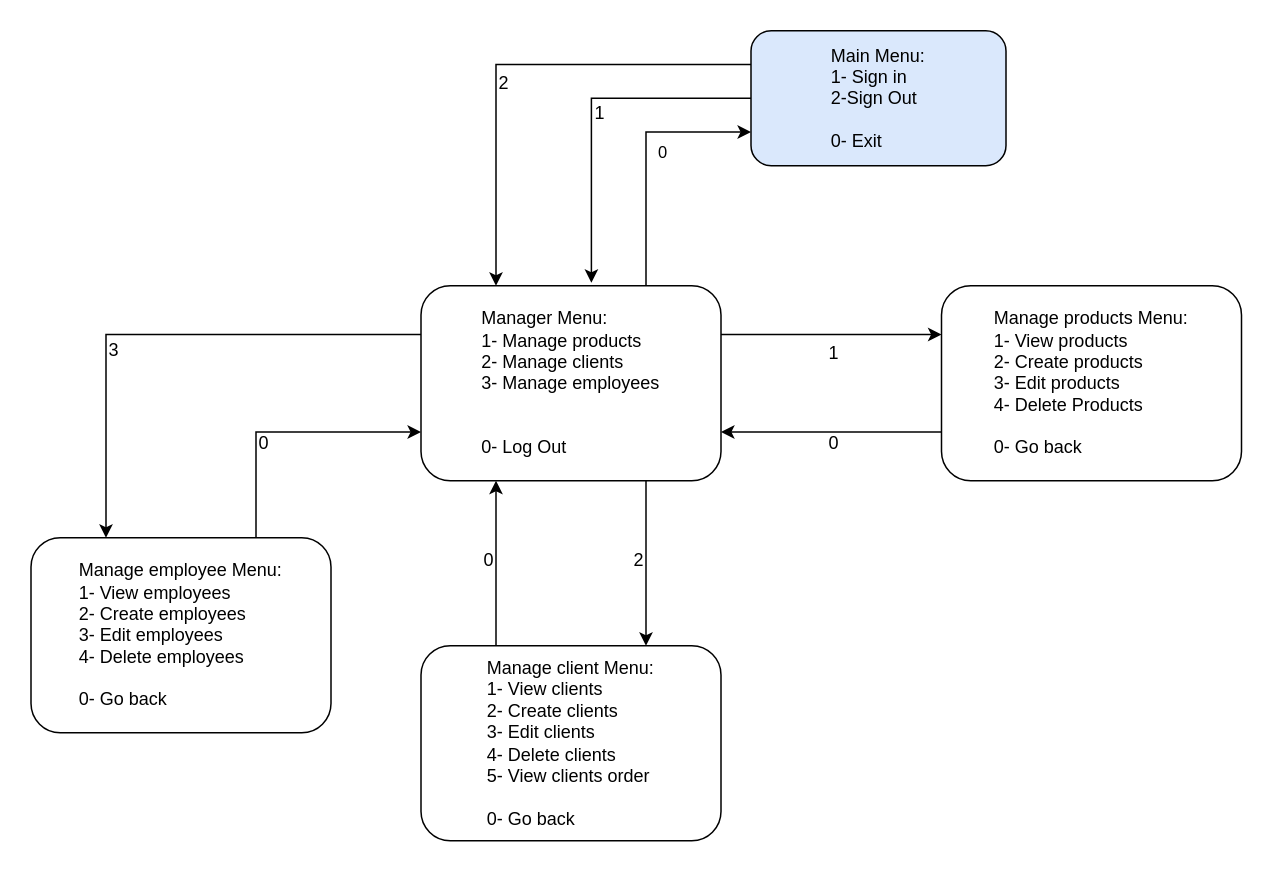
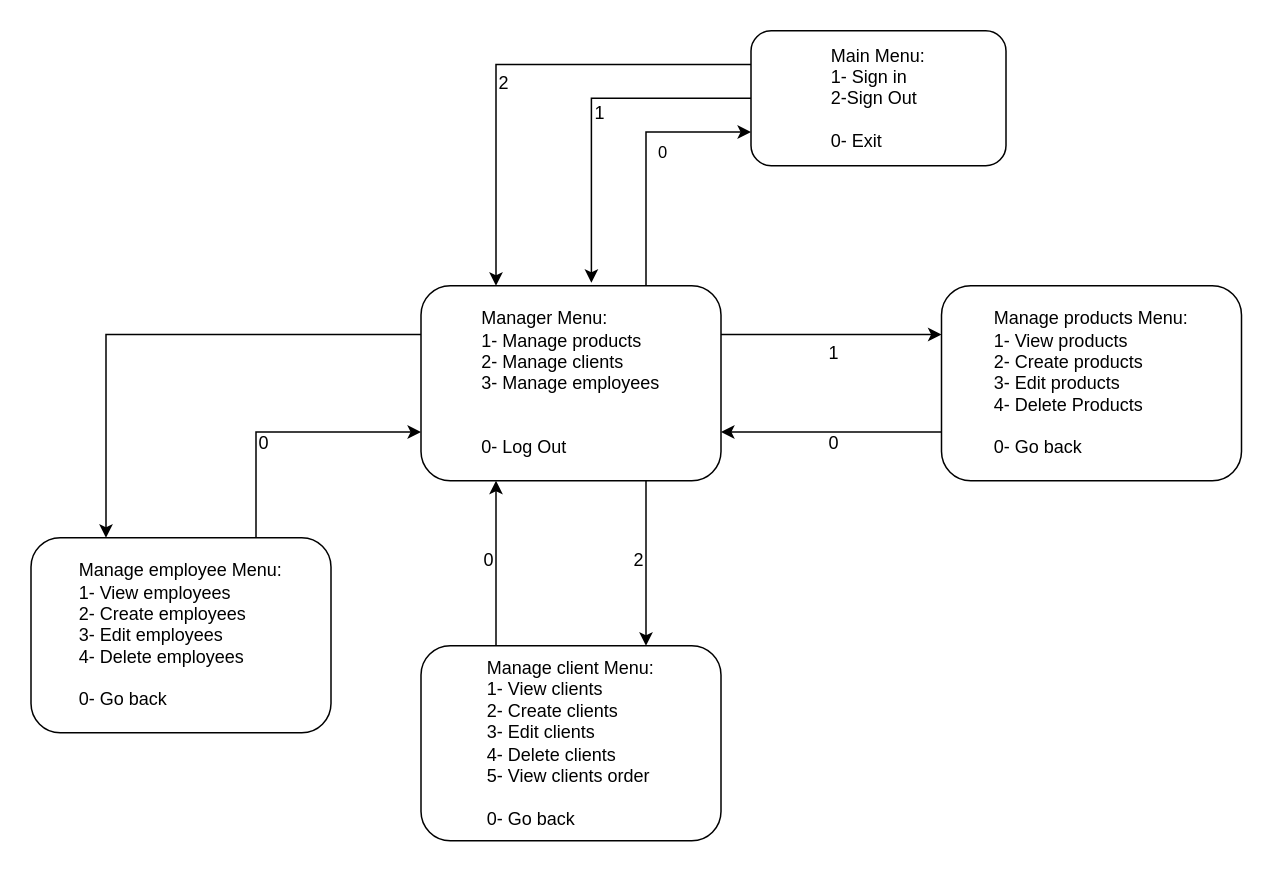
node "Main Menu: 1- Sign in 2-Sign Out 0- Exit": fillcolor #dae8fc -> #ffffff
node "3": removed
